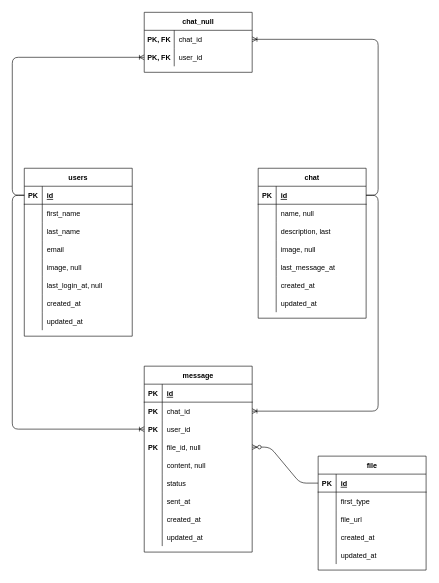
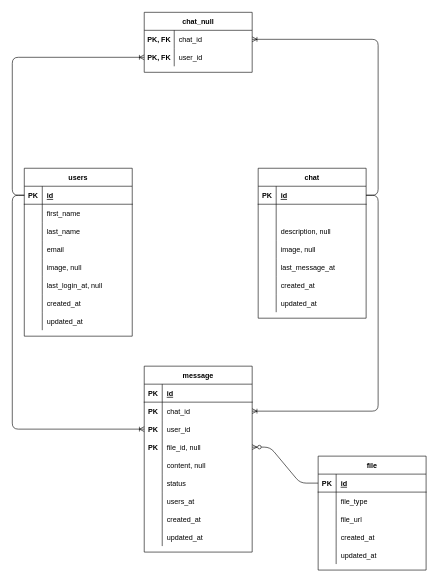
node "name, null": removed
node "description, last": label "description, last" -> "description, null"
node "sent_at": label "sent_at" -> "users_at"
node "first_type": label "first_type" -> "file_type"
